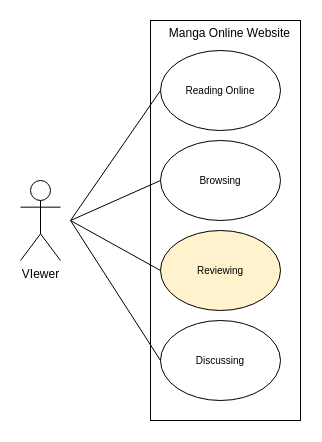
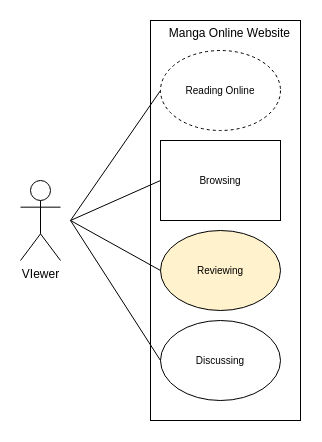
node "Reading Online": style solid -> dashed
node "Browsing": shape ellipse -> rectangle
